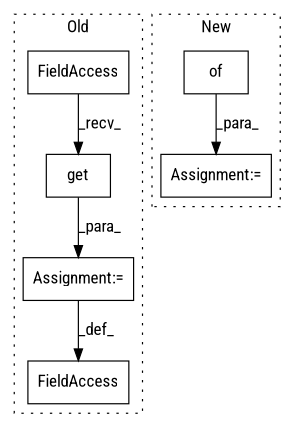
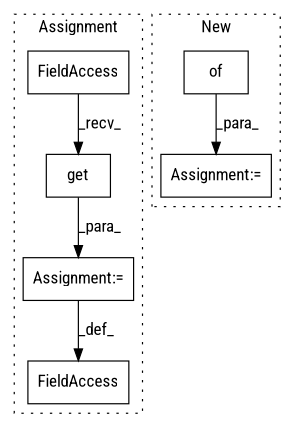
cluster "Old": label "Old" -> "Assignment"
